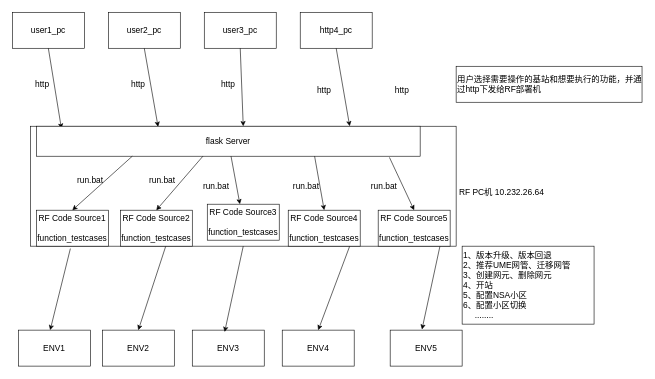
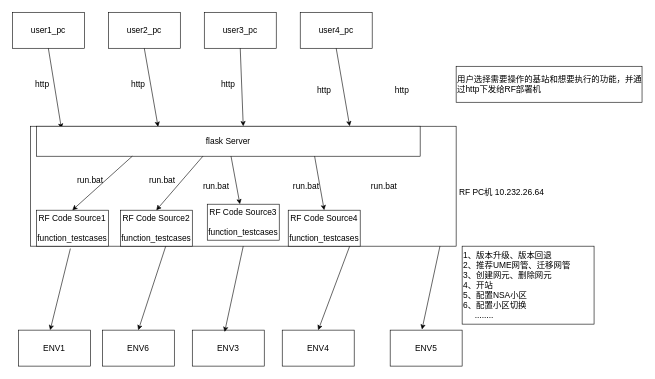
node "http4_pc": label "http4_pc" -> "user4_pc"
edge "flask Server" -> "RF Code Source5function_testcases": removed
node "RF Code Source5function_testcases": removed
node "ENV2": label "ENV2" -> "ENV6"
